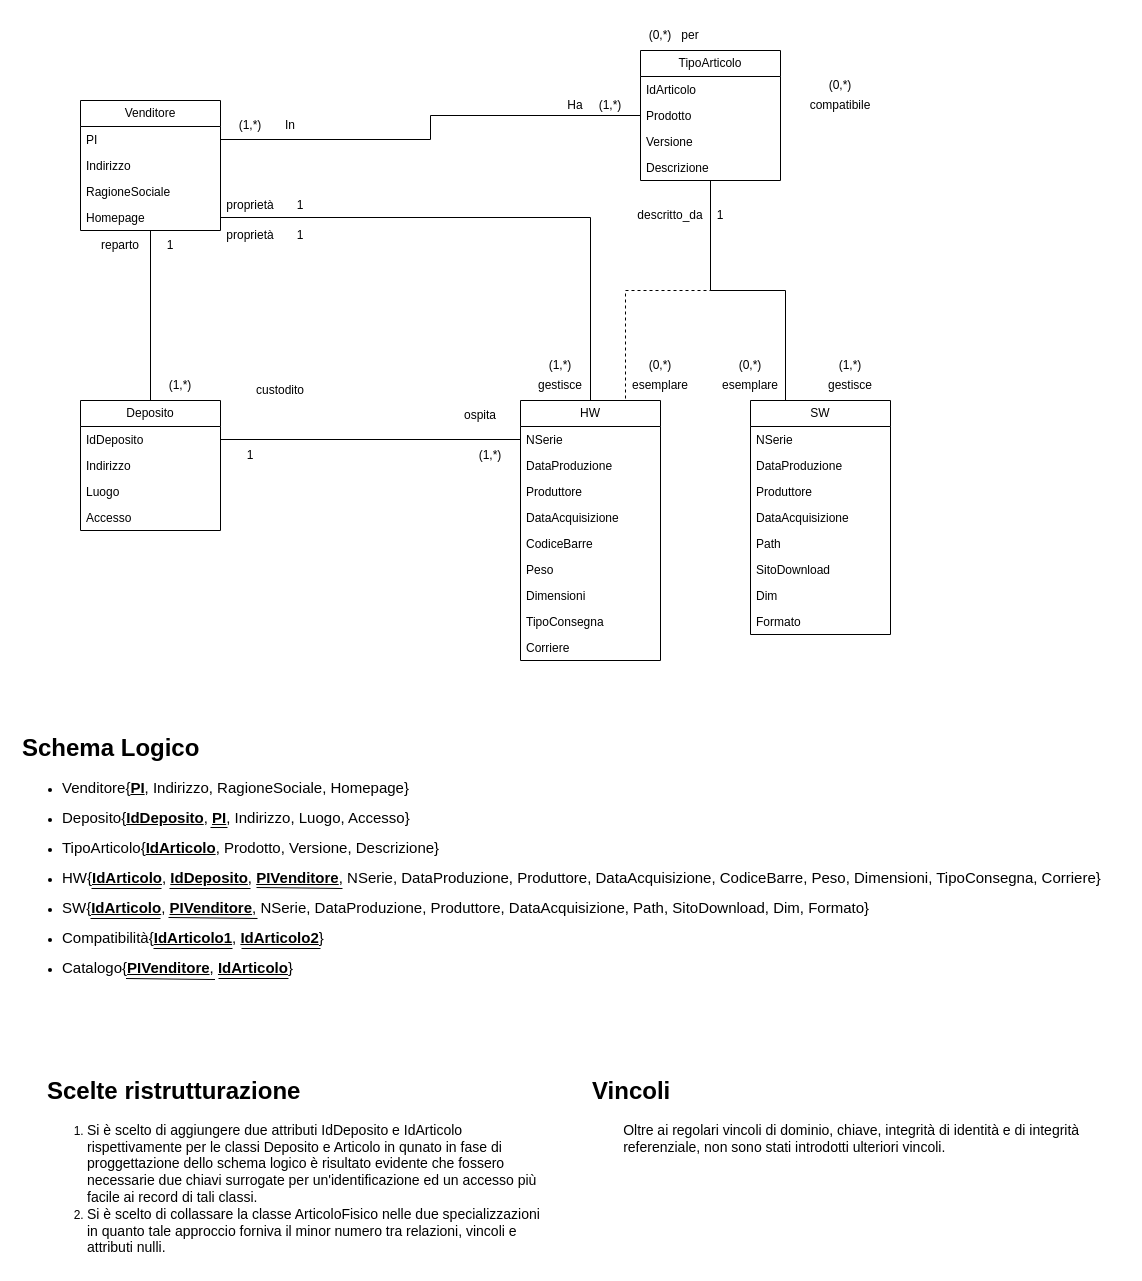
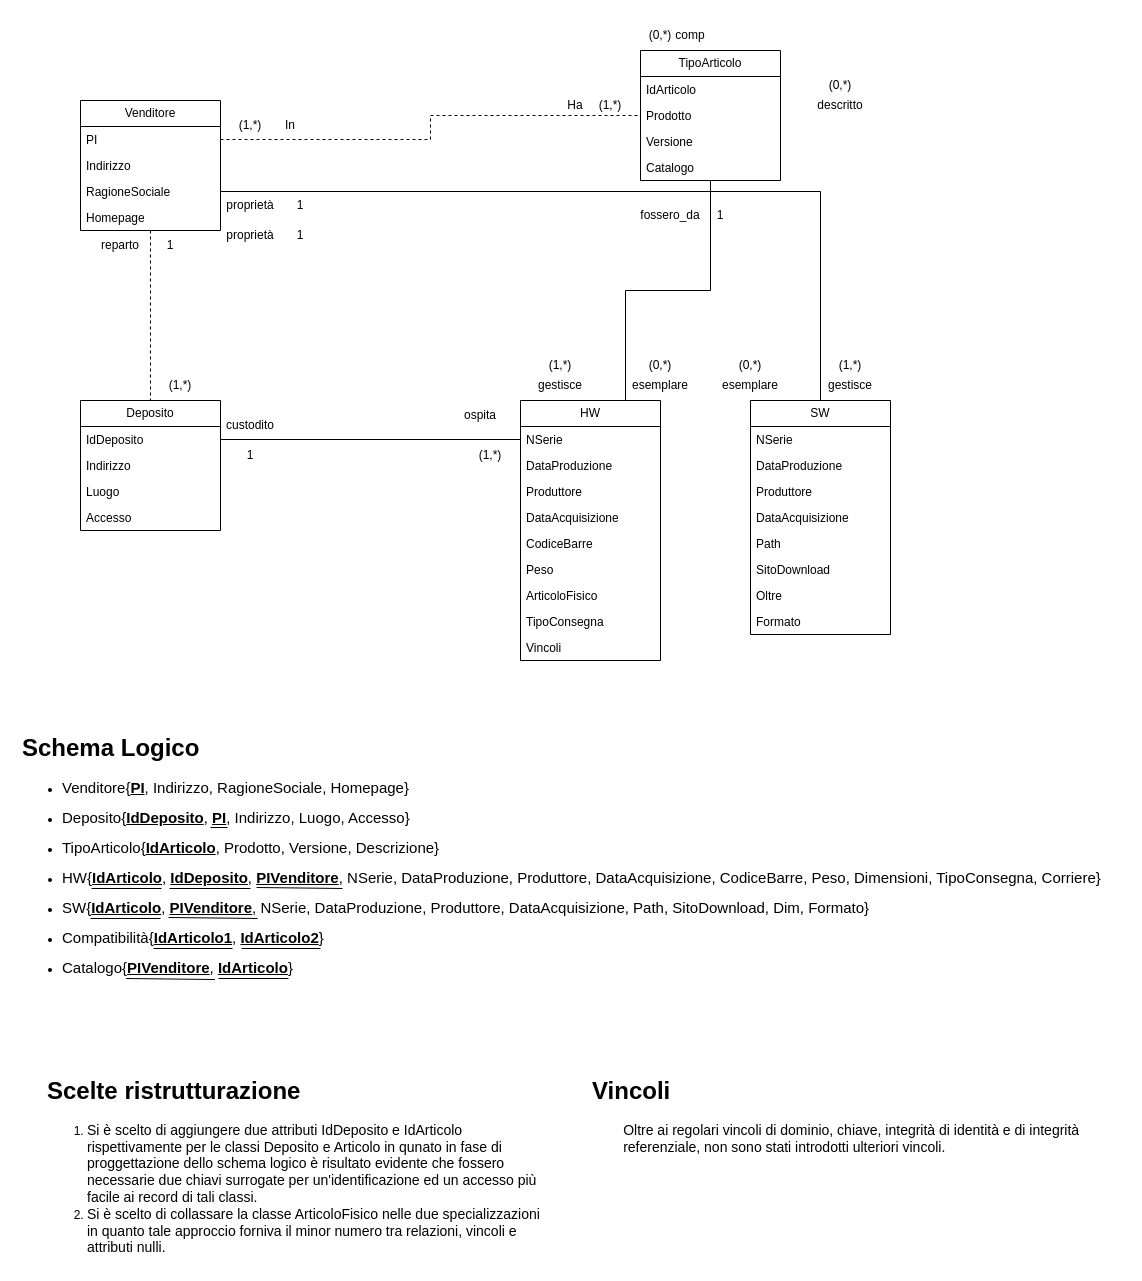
node "per": label "per" -> "comp"
node "compatibile": label "compatibile" -> "descritto"
edge "Prodotto" -- "PI": style solid -> dashed
node "Descrizione": label "Descrizione" -> "Catalogo"
edge "RagioneSociale" -- "SW": added
node "descritto_da": label "descritto_da" -> "fossero_da"
edge "Homepage" -- "HW": removed
edge "TipoArticolo" -- "HW": style dashed -> solid
edge "TipoArticolo" -- "SW": removed
edge "Venditore" -- "Deposito": style solid -> dashed
node "custodito": moved (281, 391) -> (251, 426)
node "Dimensioni": label "Dimensioni" -> "ArticoloFisico"
node "Dim": label "Dim" -> "Oltre"
node "Corriere": label "Corriere" -> "Vincoli"
